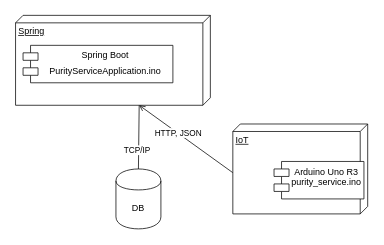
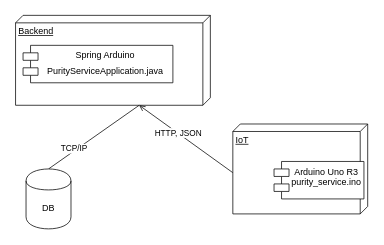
node "Spring": label "Spring" -> "Backend"
node "Spring Boot": label "Spring Boot" -> "Spring Arduino"
node "PurityServiceApplication.ino": label "PurityServiceApplication.ino" -> "PurityServiceApplication.java"
node "DB": moved (138, 199) -> (48, 199)
